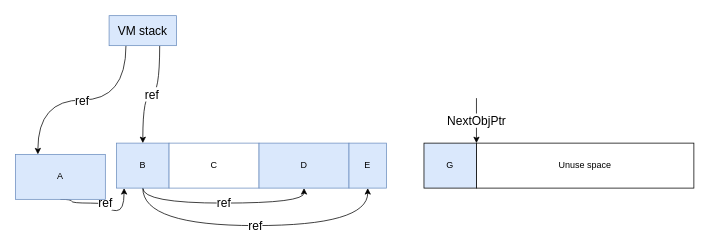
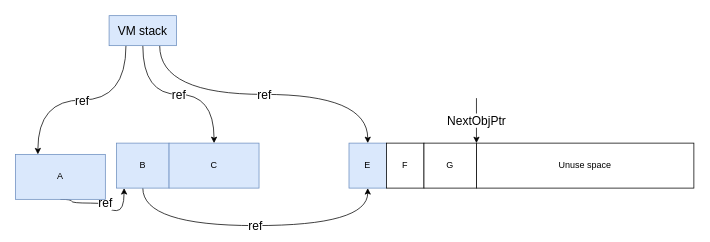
edge "VM stack" -> "B": now "VM stack" -> "E"
edge "VM stack" -> "C": added, label "ref"
node "C": fillcolor #ffffff -> #dae8fc
node "D": removed
node "F": added
node "G": fillcolor #dae8fc -> #ffffff
edge "B" -> "D": removed, label "ref"
